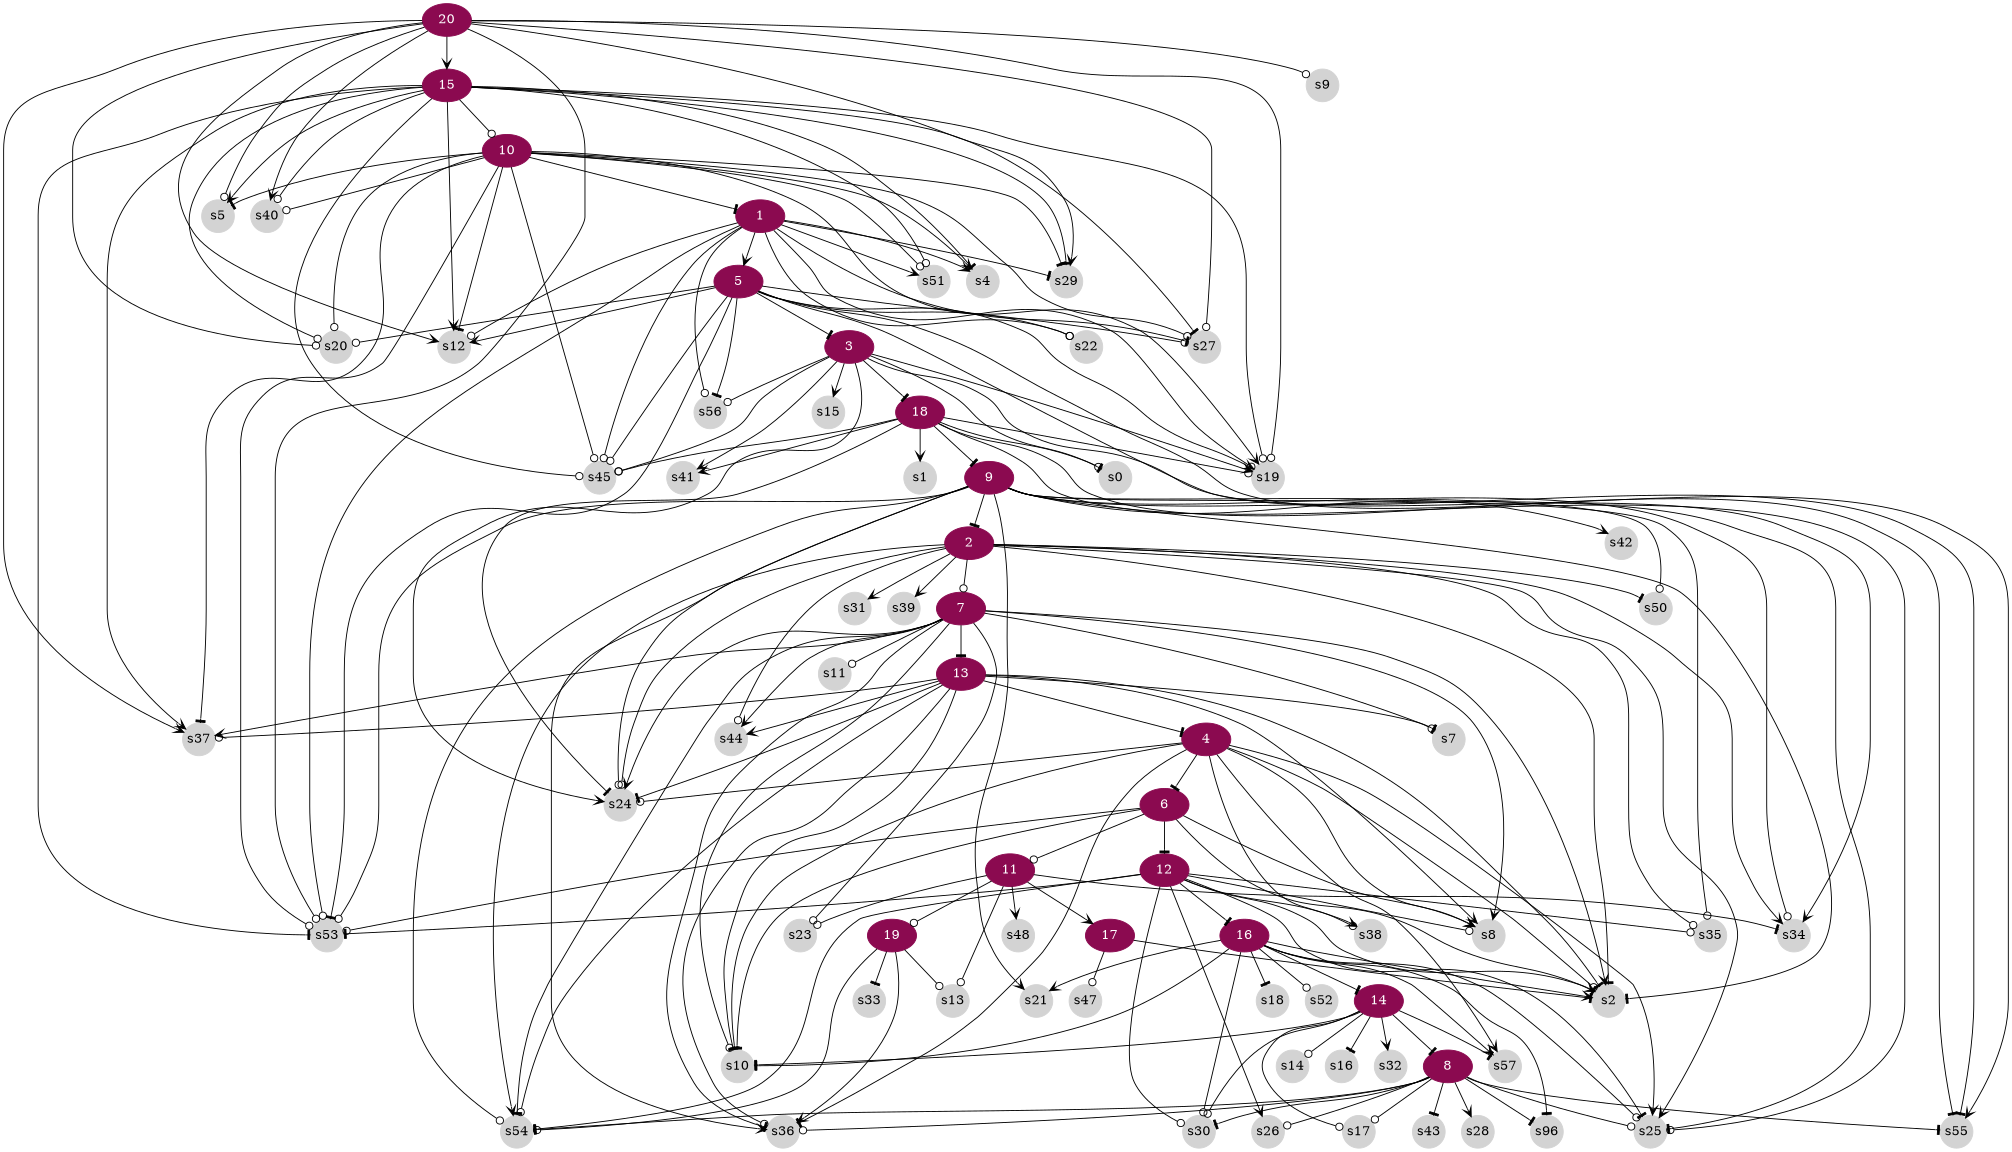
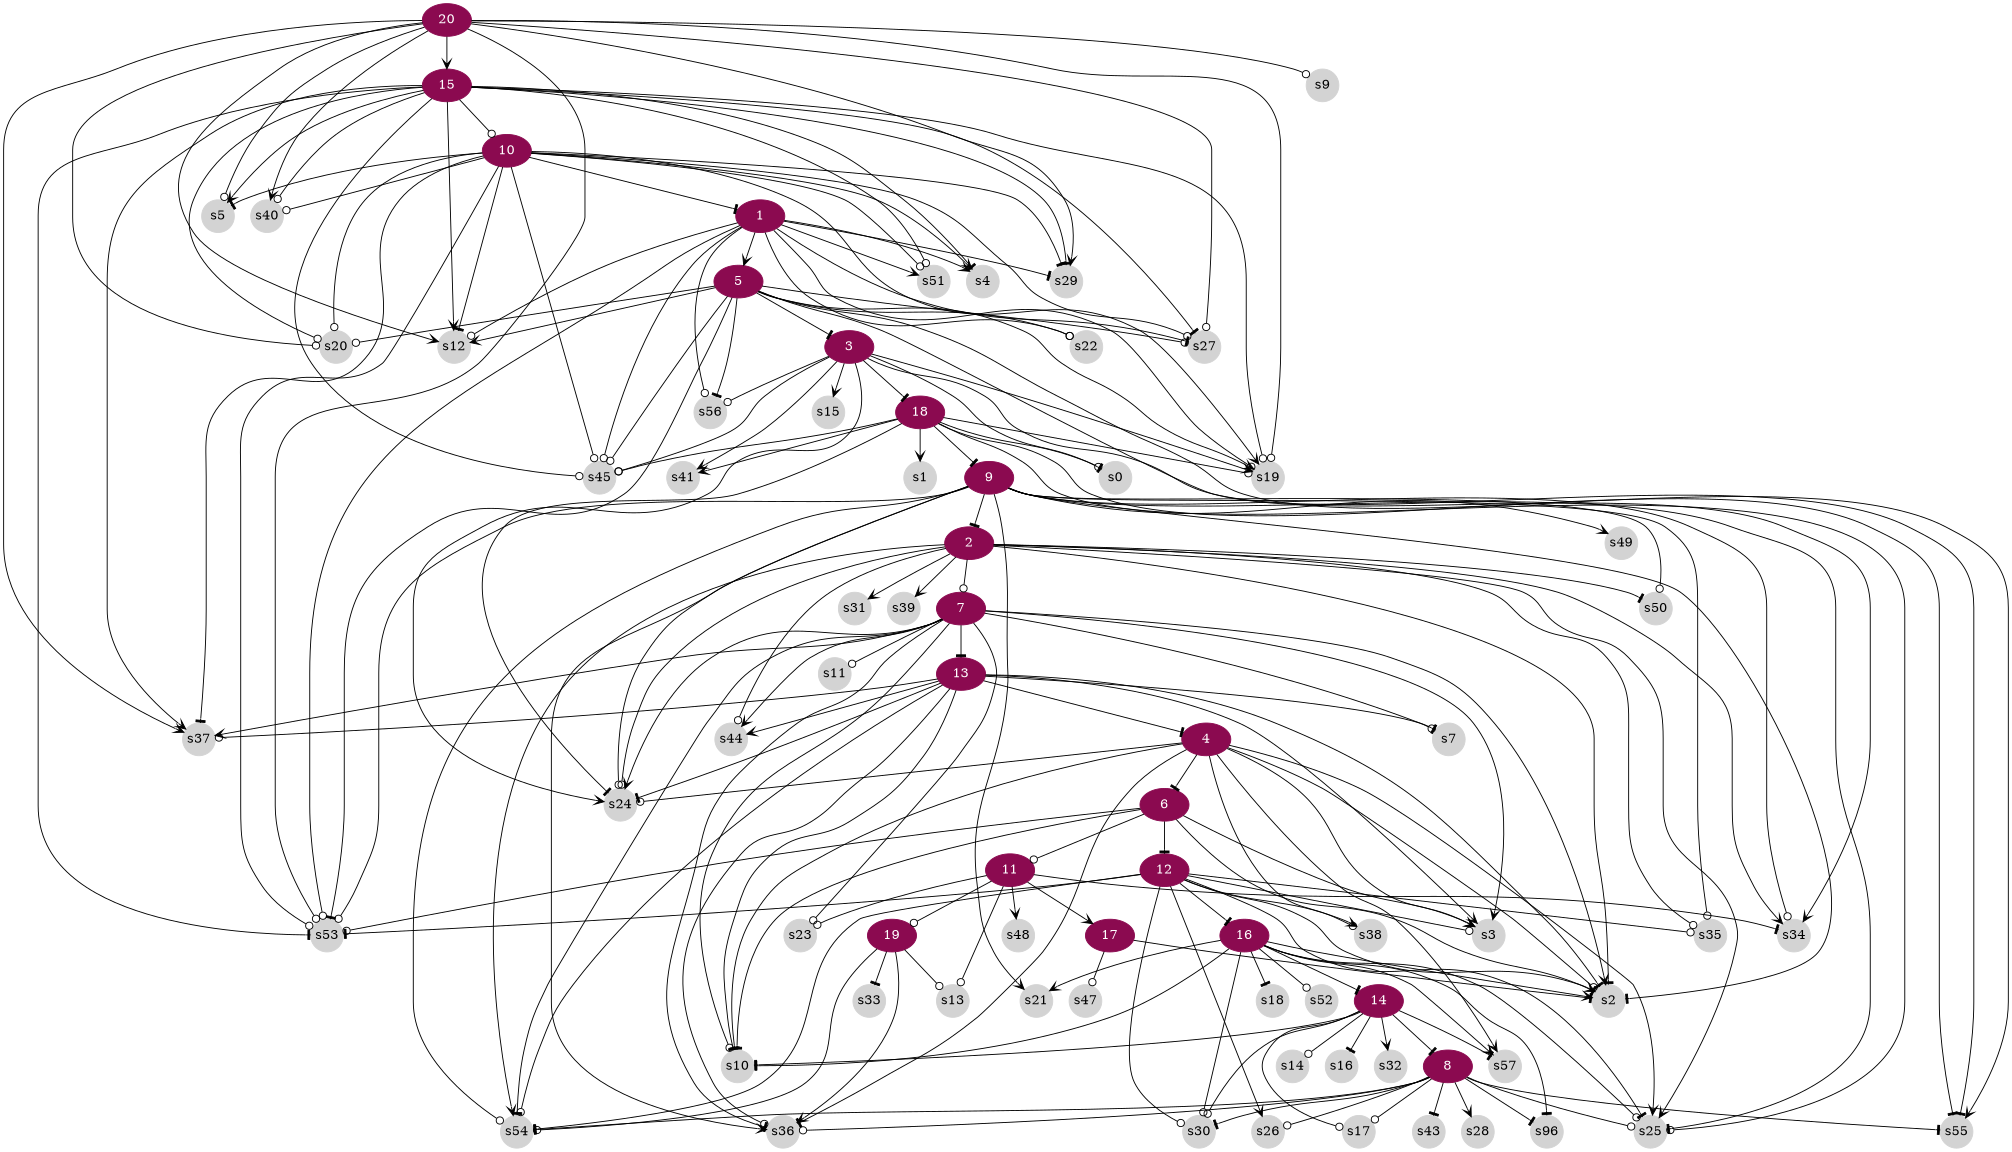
node "s42": label "s42" -> "s49"
node "s8": label "s8" -> "s3"
